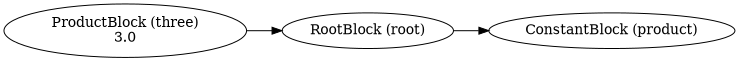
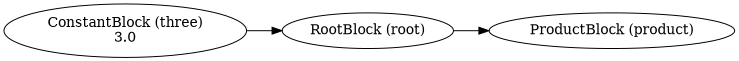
node "ProductBlock (three) 3.0": label "ProductBlock (three) 3.0" -> "ConstantBlock (three) 3.0"
node "ConstantBlock (product)": label "ConstantBlock (product)" -> "ProductBlock (product)"
